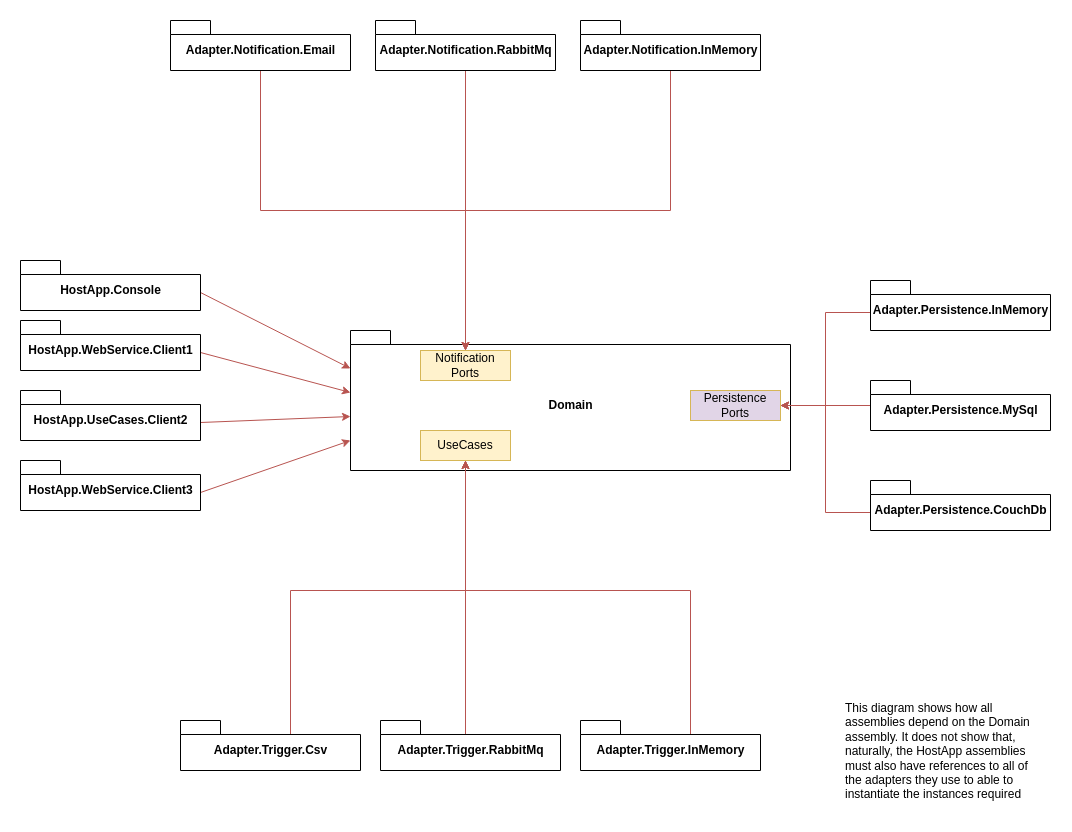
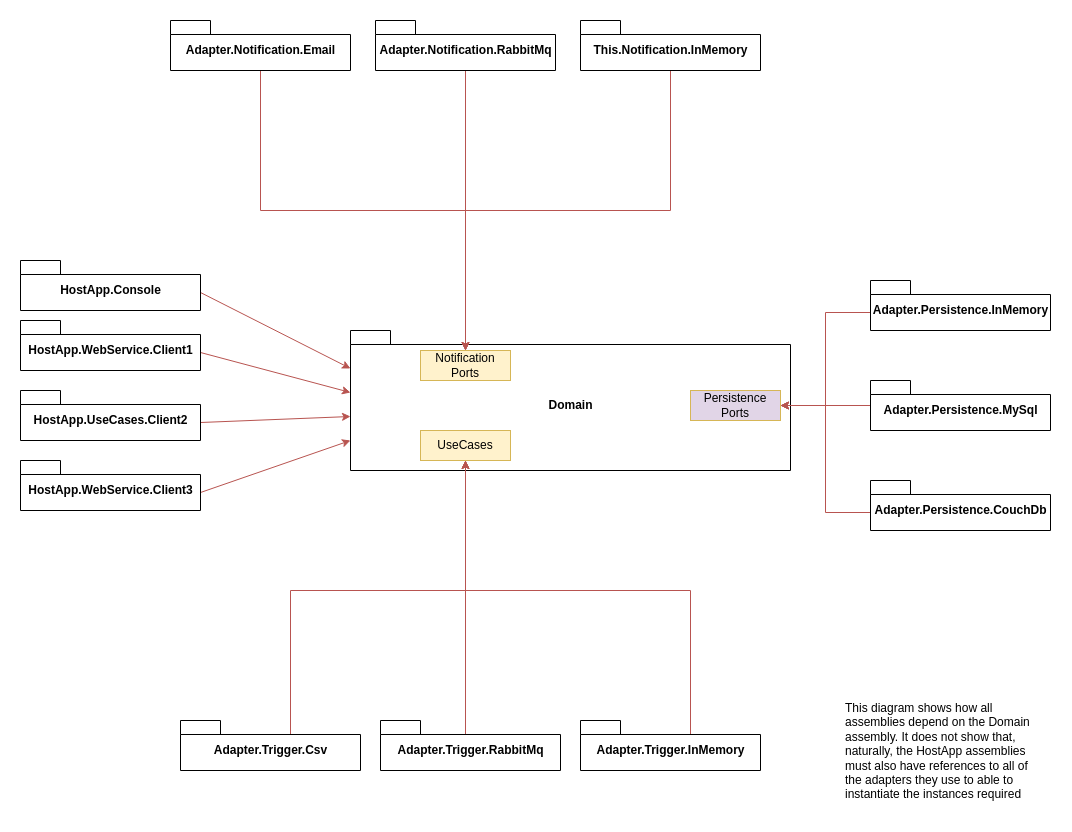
node "Adapter.Notification.InMemory": label "Adapter.Notification.InMemory" -> "This.Notification.InMemory"
